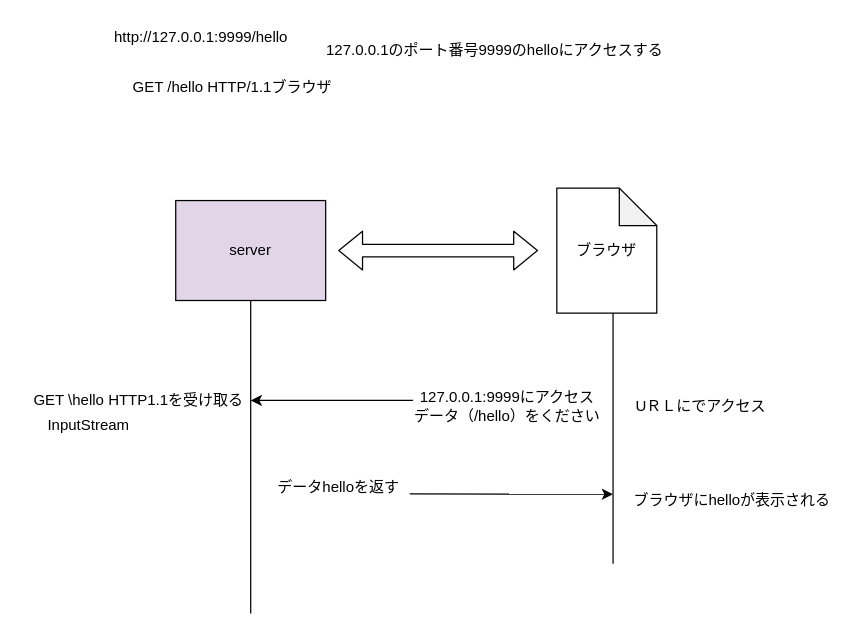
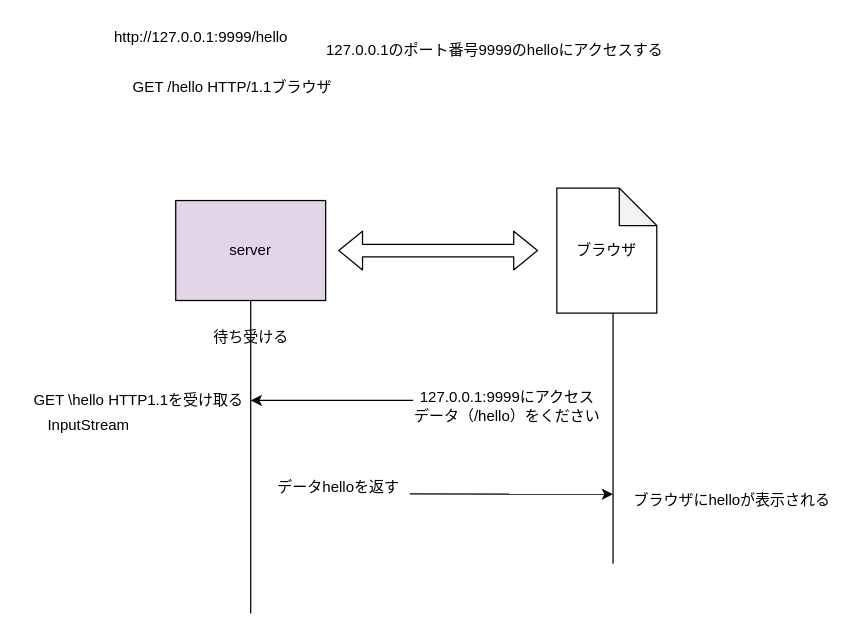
node "待ち受ける": added
node "UＲＬにでアクセス": removed
